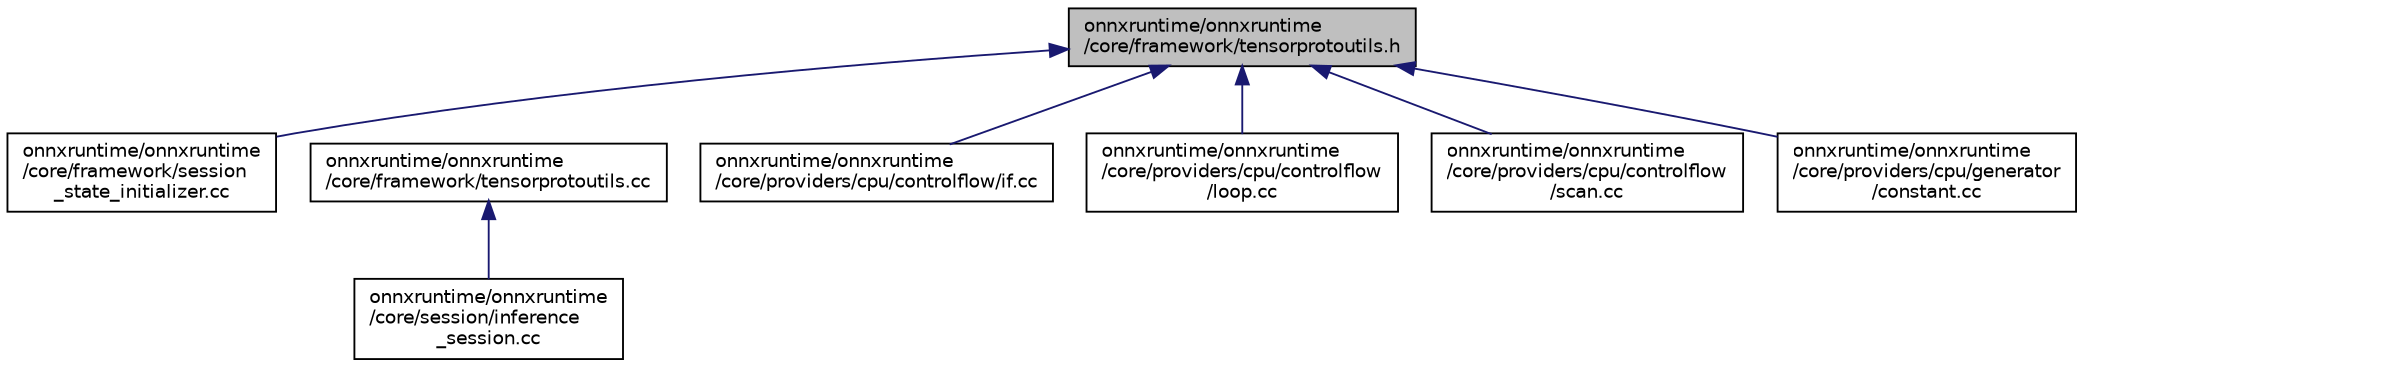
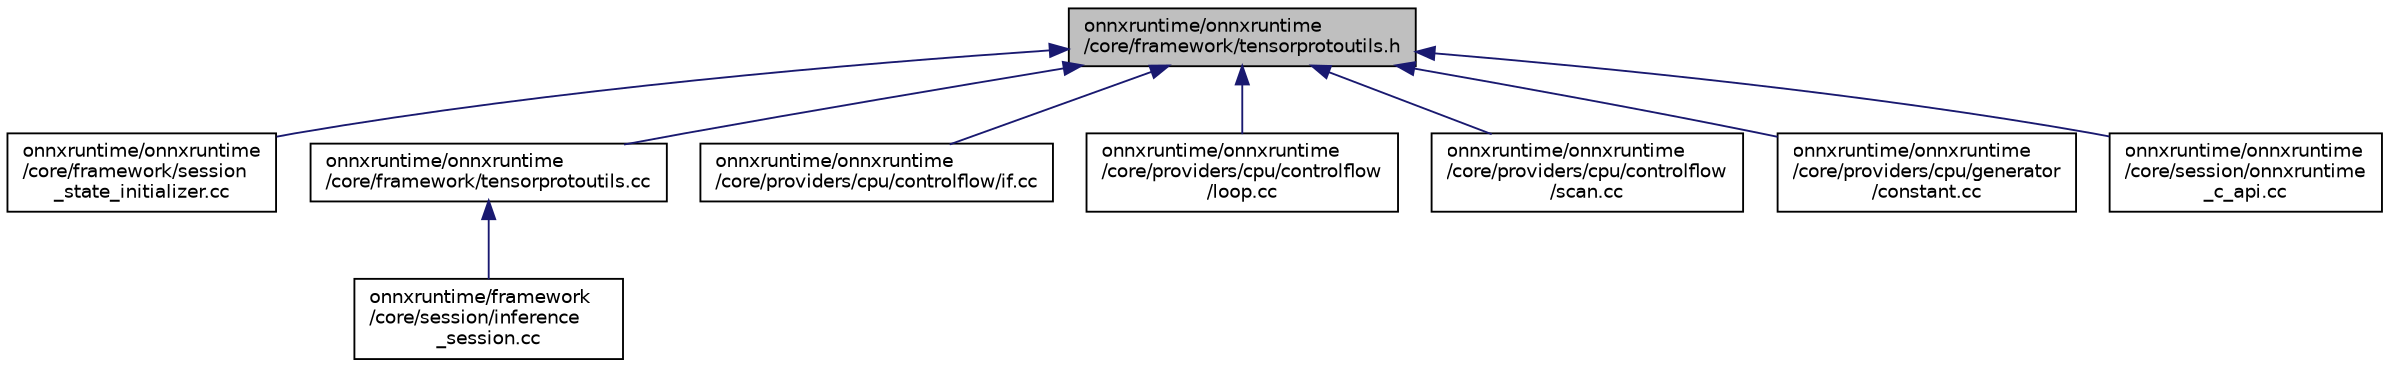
edge "onnxruntime/onnxruntime /core/framework/tensorprotoutils.cc" -> "onnxruntime/onnxruntime /core/framework/tensorprotoutils.h": added
node "onnxruntime/onnxruntime /core/session/onnxruntime _c_api.cc": added
node "onnxruntime/onnxruntime /core/session/inference _session.cc": label "onnxruntime/onnxruntime /core/session/inference _session.cc" -> "onnxruntime/framework /core/session/inference _session.cc"
